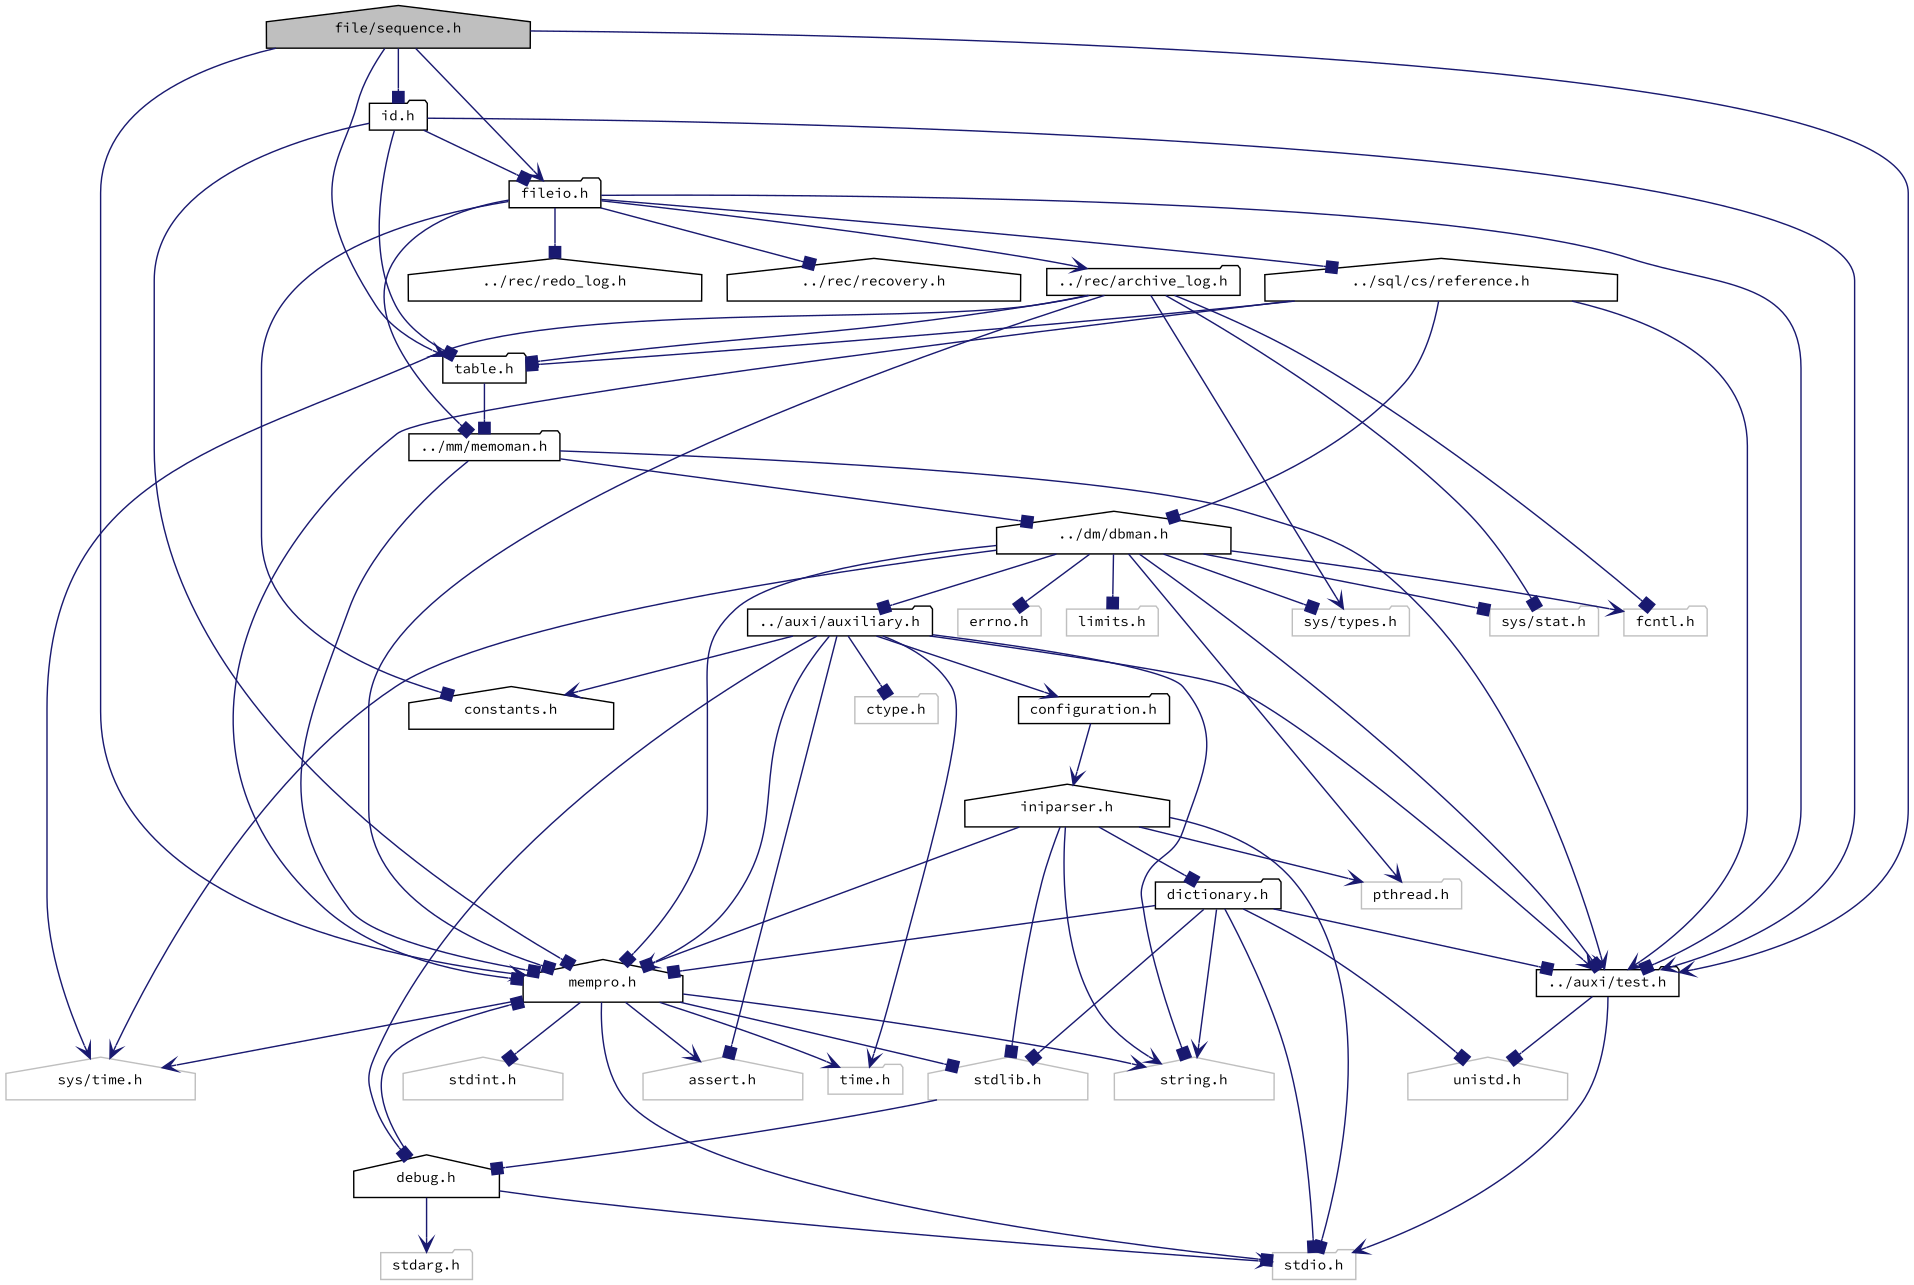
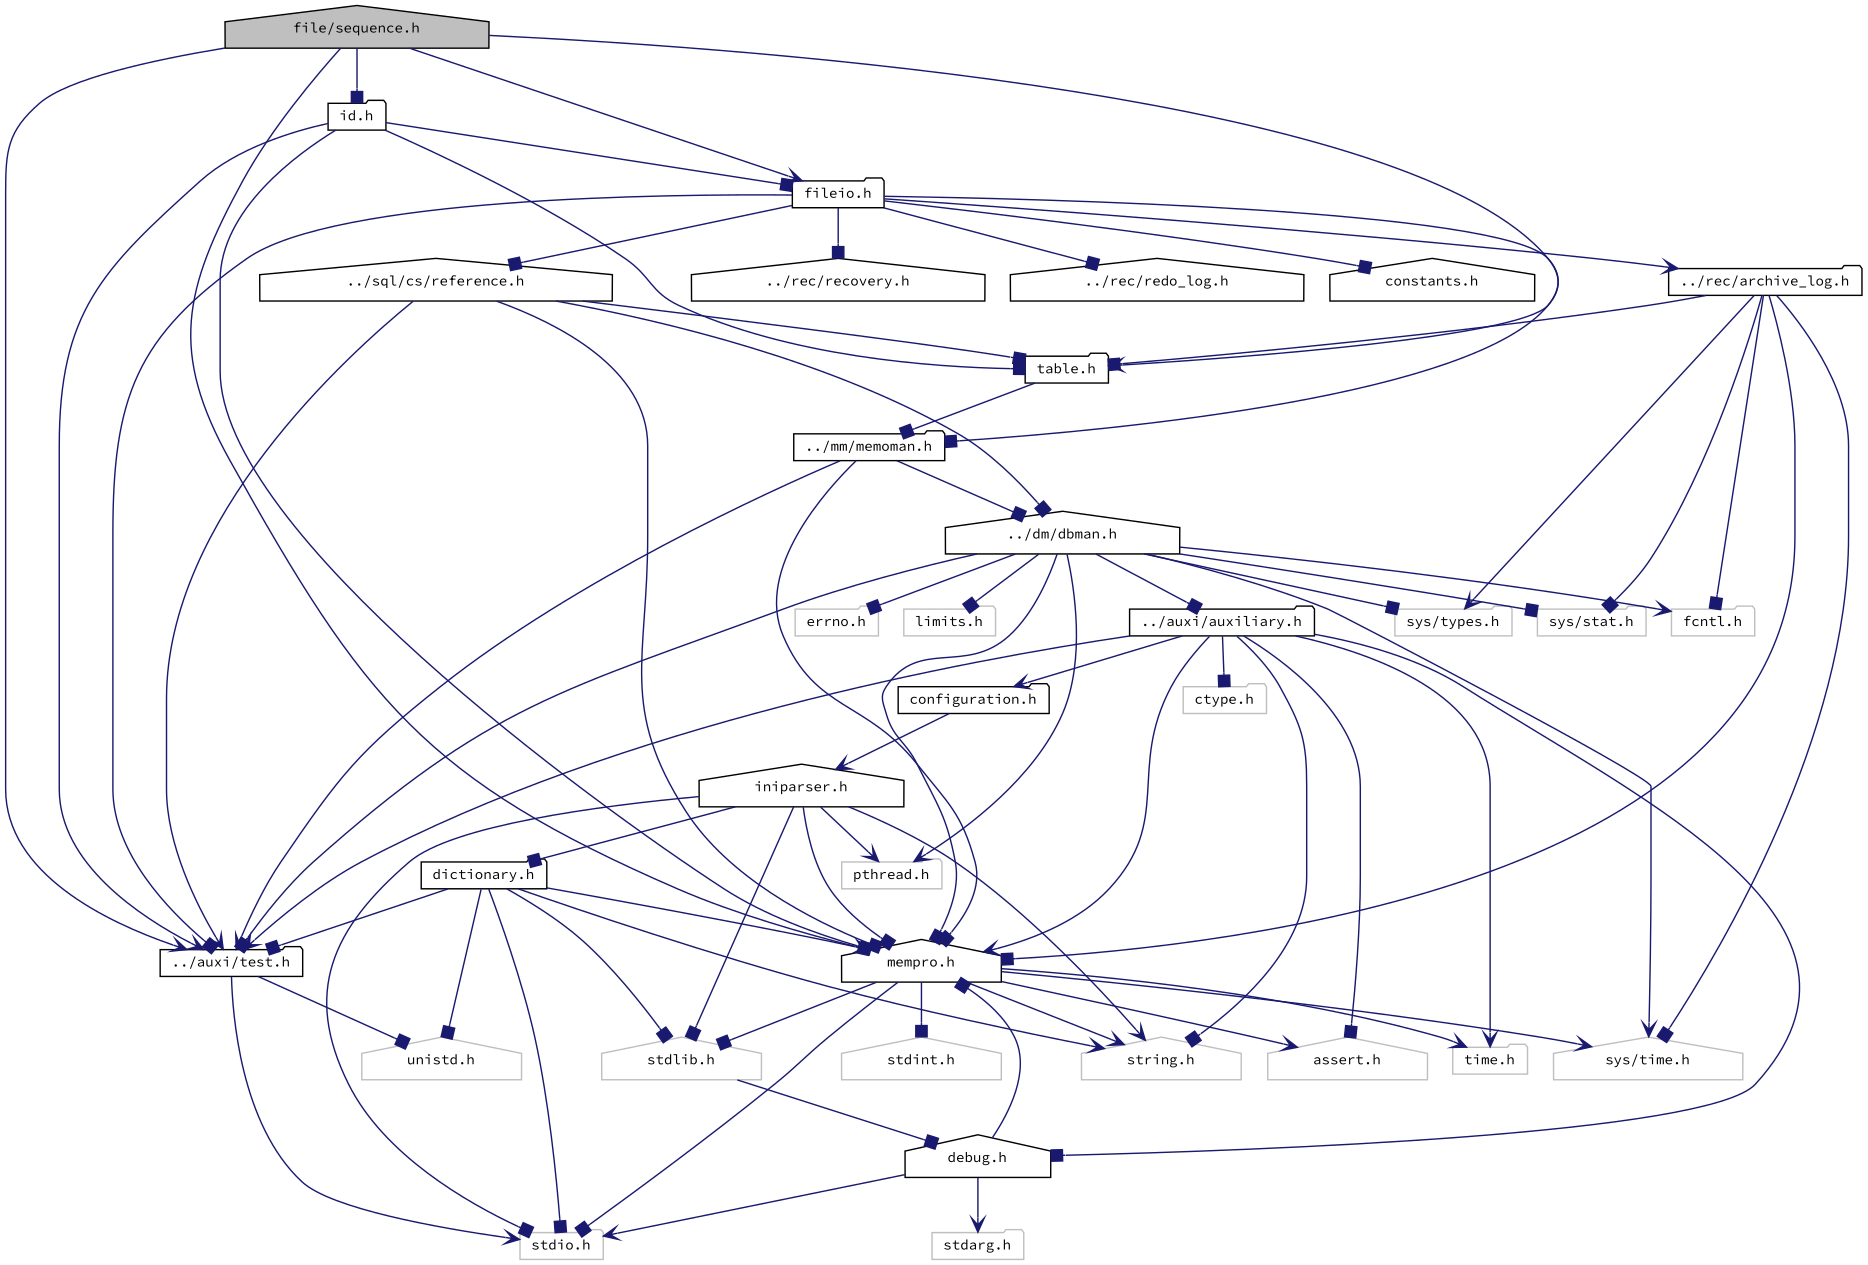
edge "../rec/archive_log.h" -> "sys/time.h": arrowhead vee -> box
edge "../auxi/auxiliary.h" -> "constants.h": removed
